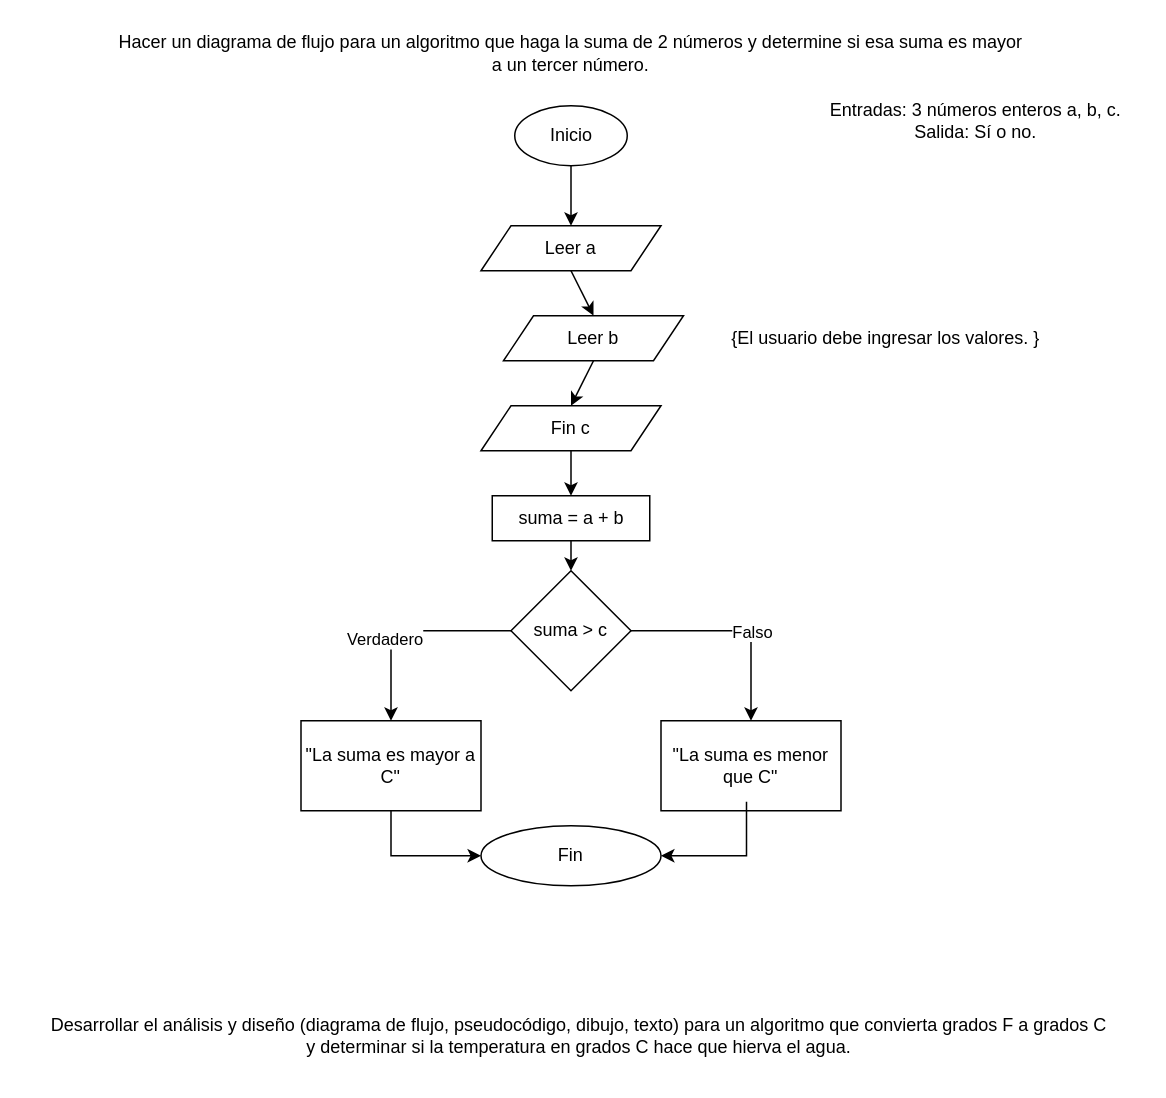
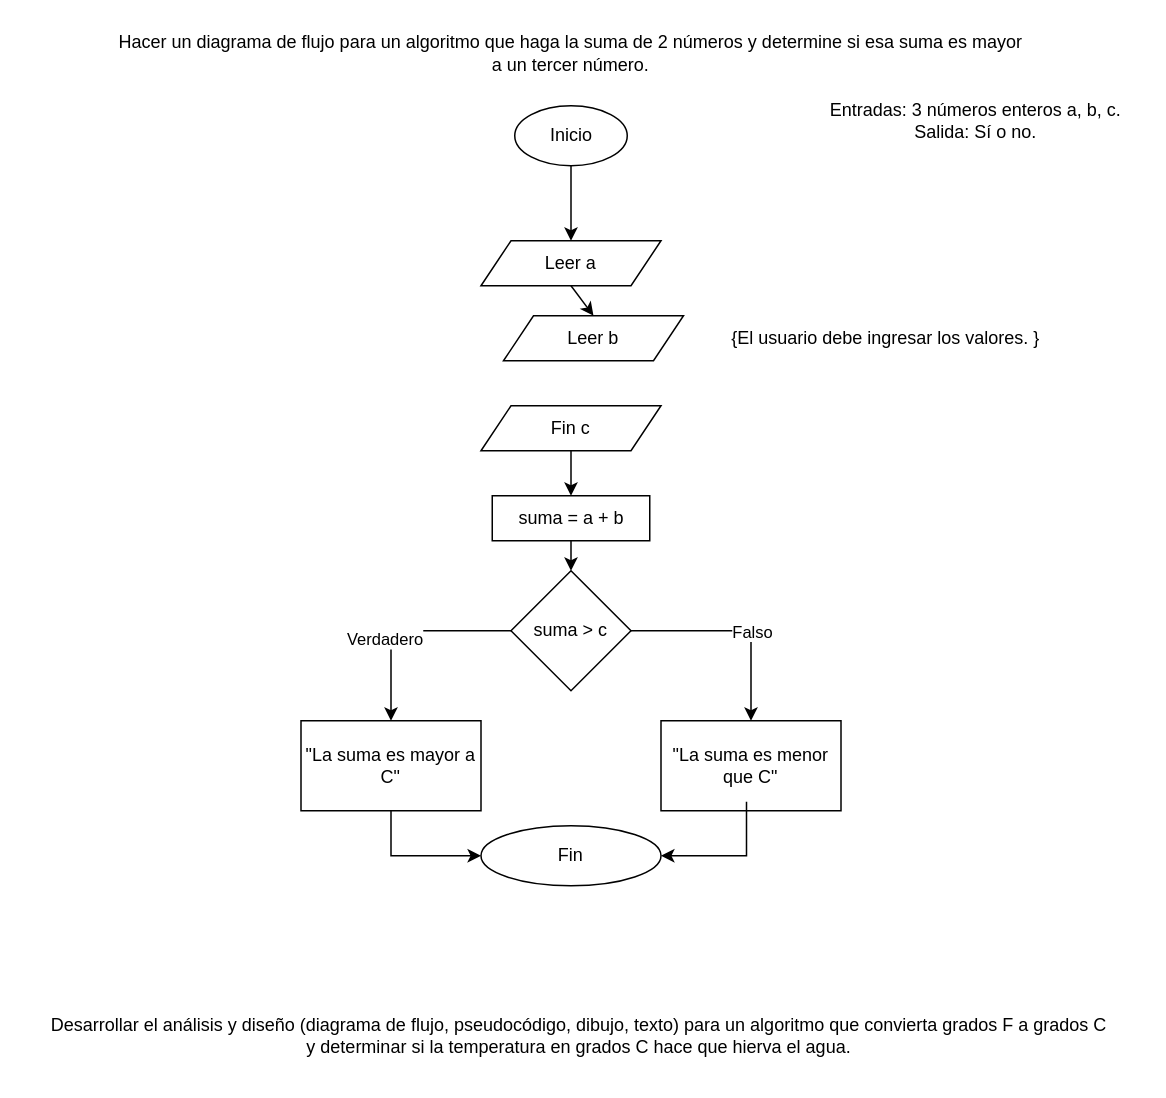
node "Leer a": moved (571, 248) -> (571, 263)
edge "Leer b" -> "Fin c": removed
